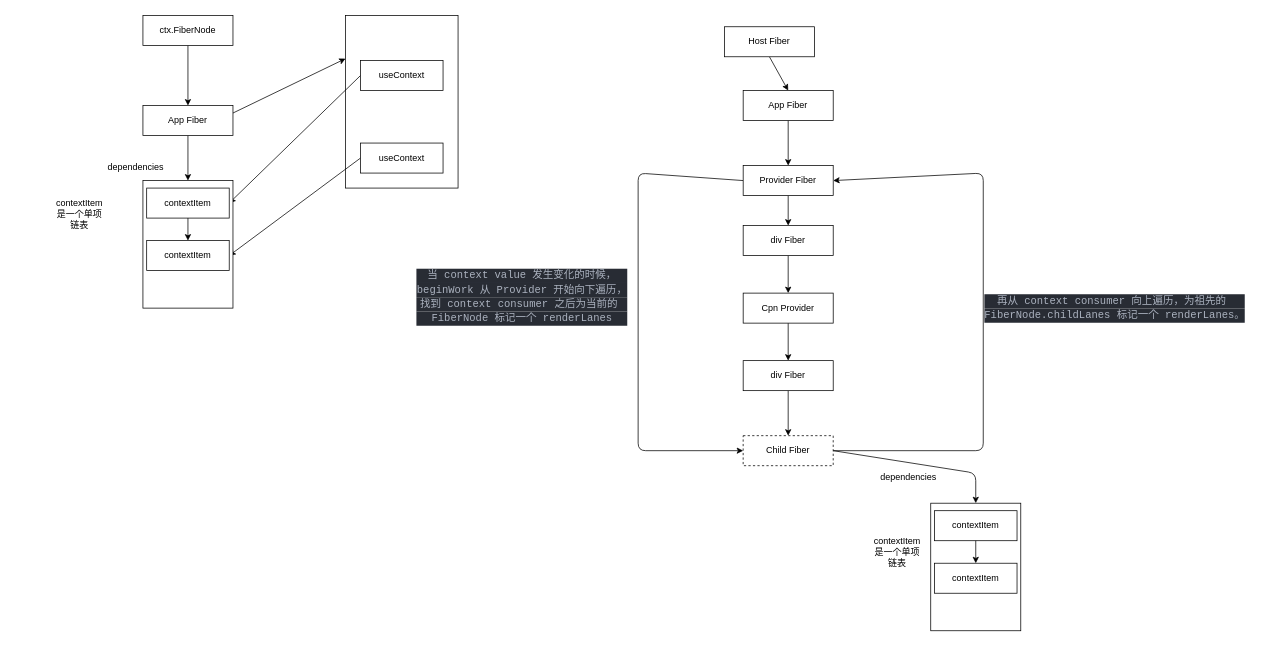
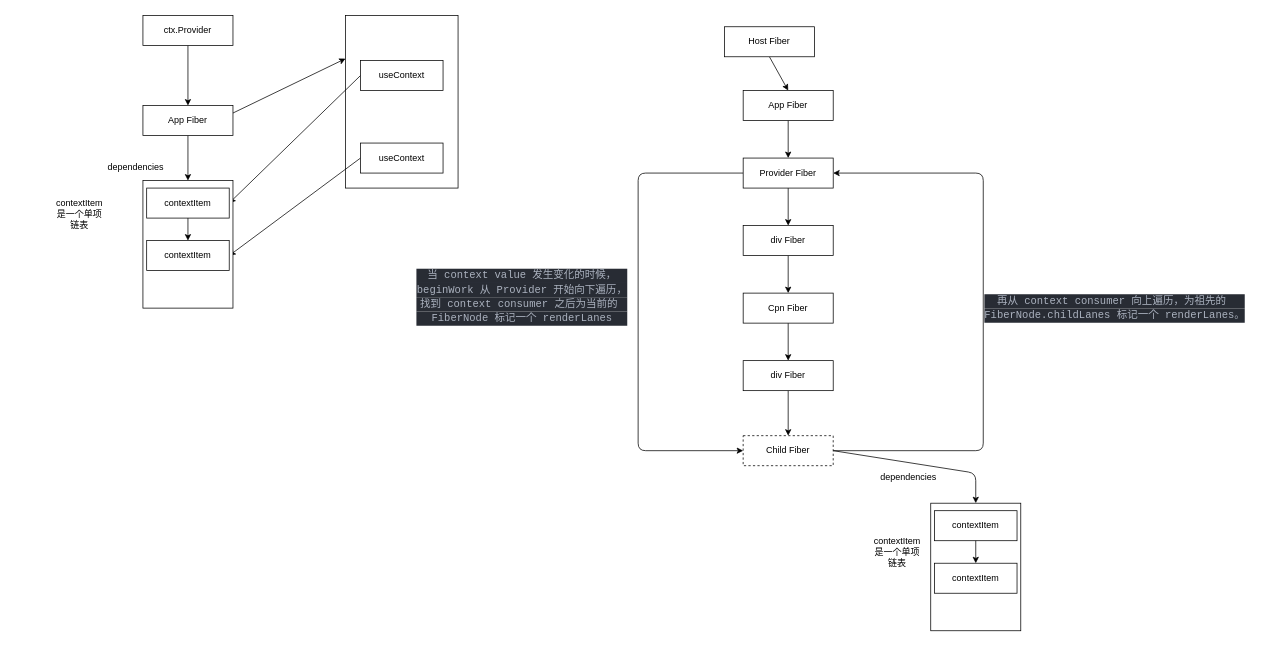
node "ctx.FiberNode": label "ctx.FiberNode" -> "ctx.Provider"
node "Provider Fiber": moved (788, 180) -> (788, 173)
node "Cpn Provider": label "Cpn Provider" -> "Cpn Fiber"
